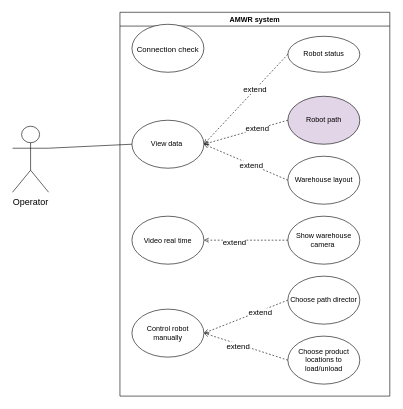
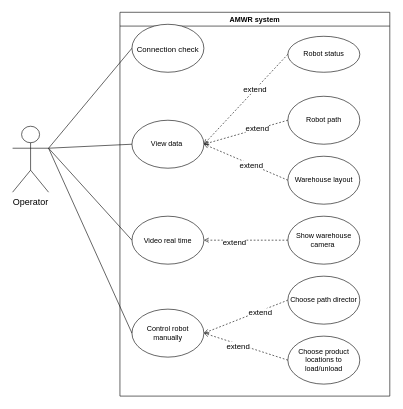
edge "Connection check" -- "Operator": added
node "Robot path": fillcolor #e1d5e7 -> #ffffff
edge "Operator" -- "Video real time": added
edge "Operator" -- "Control robot manually": added
